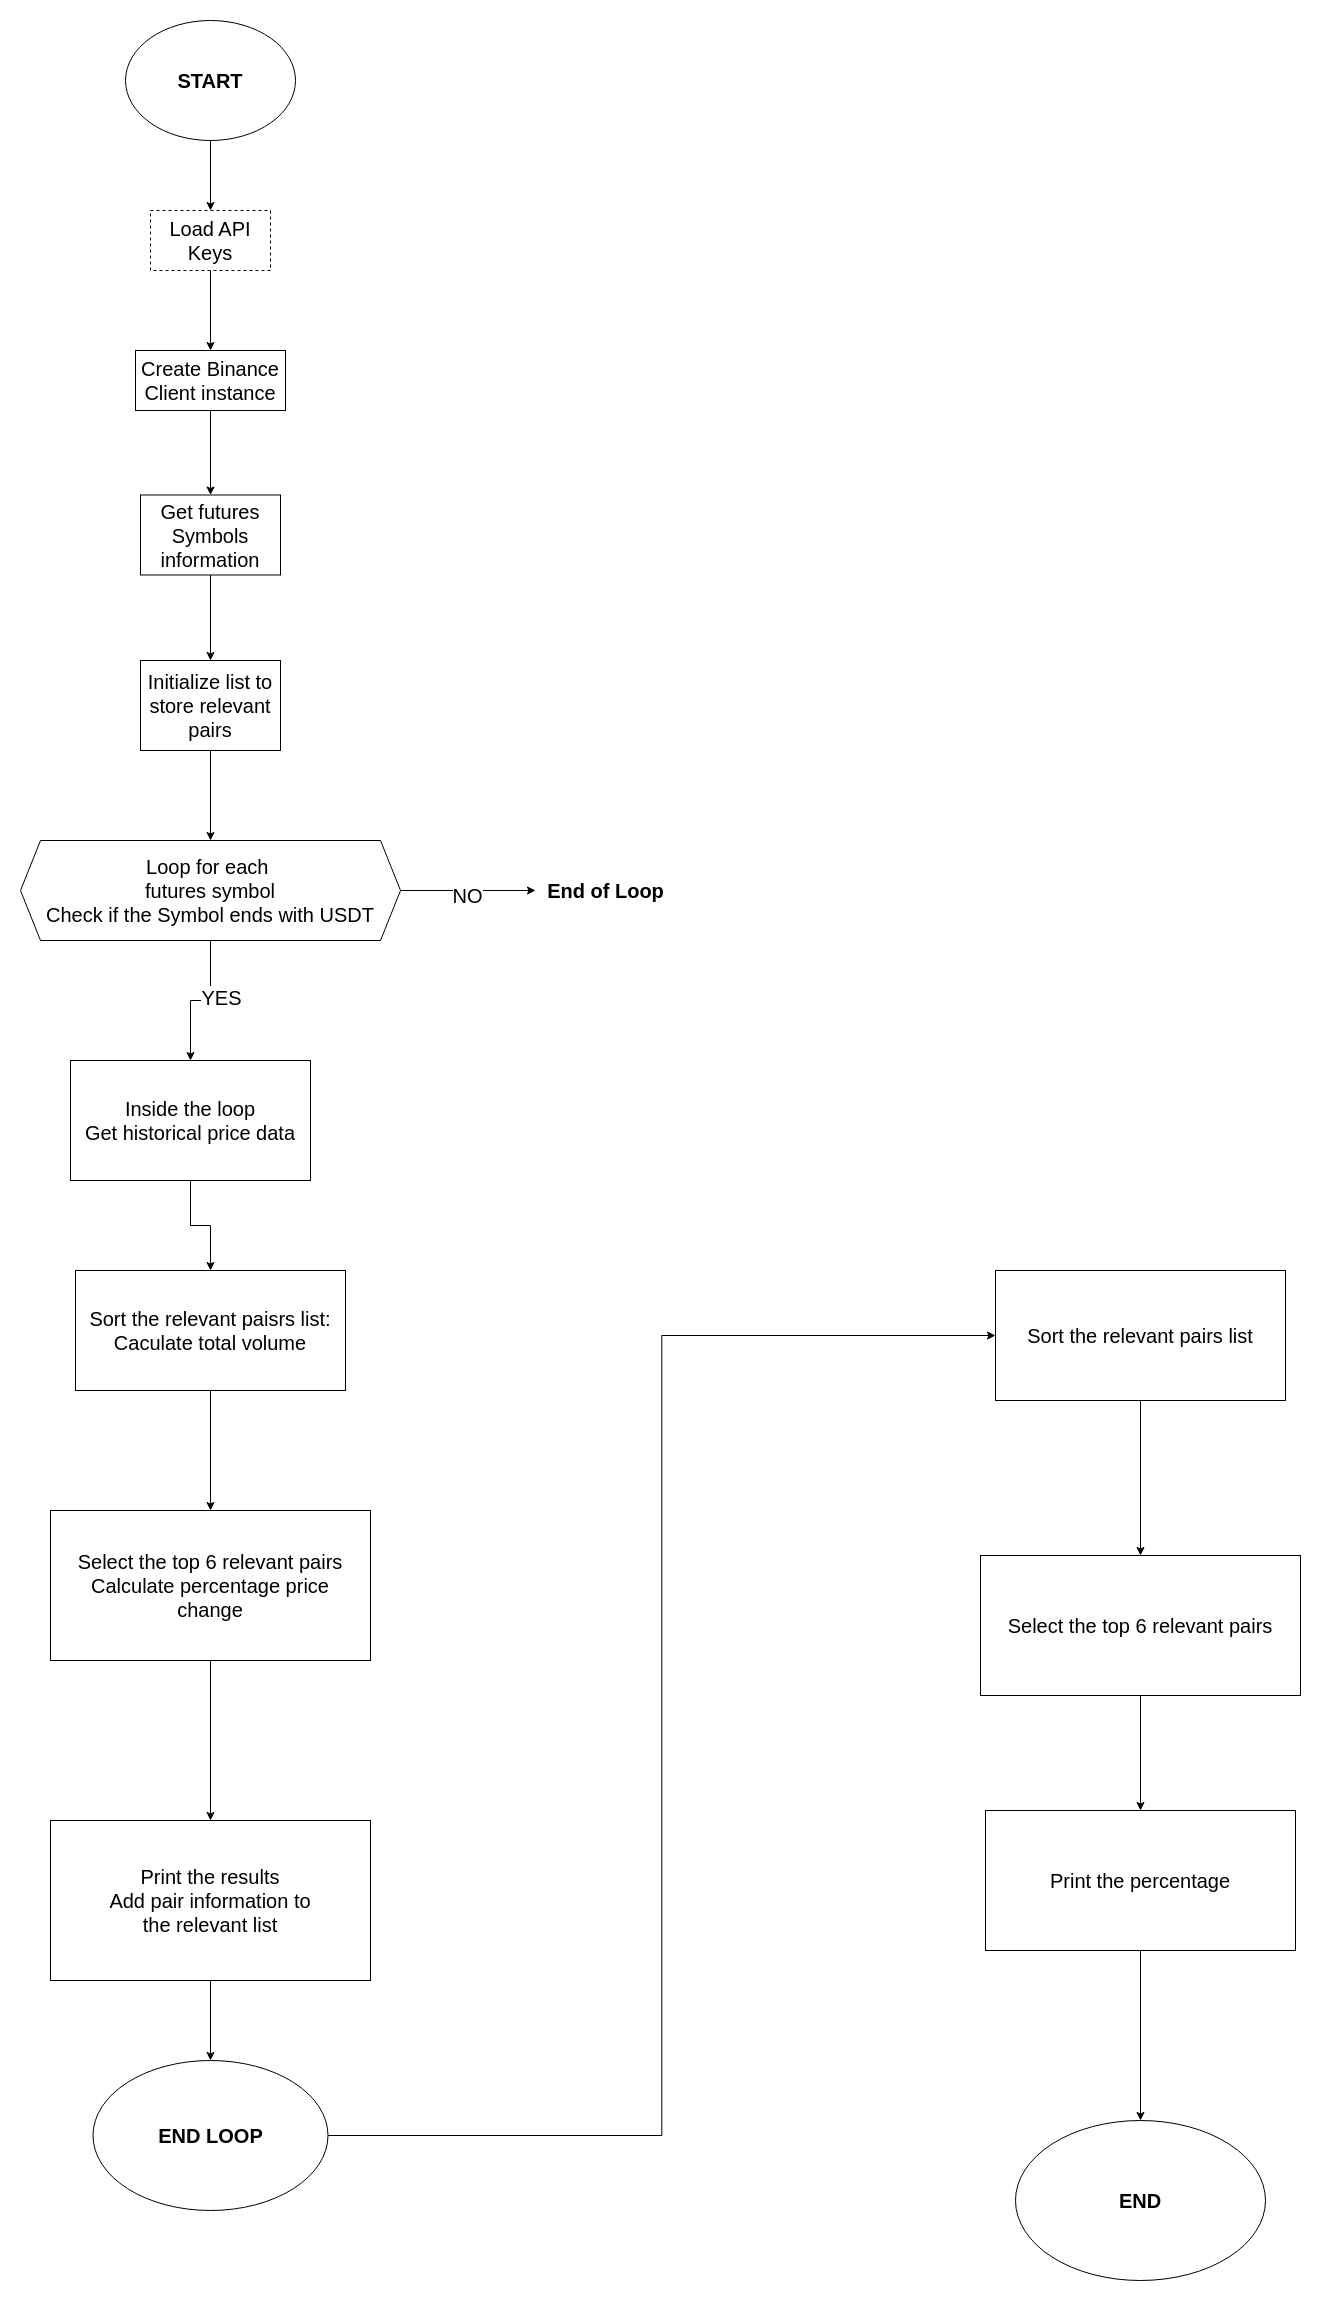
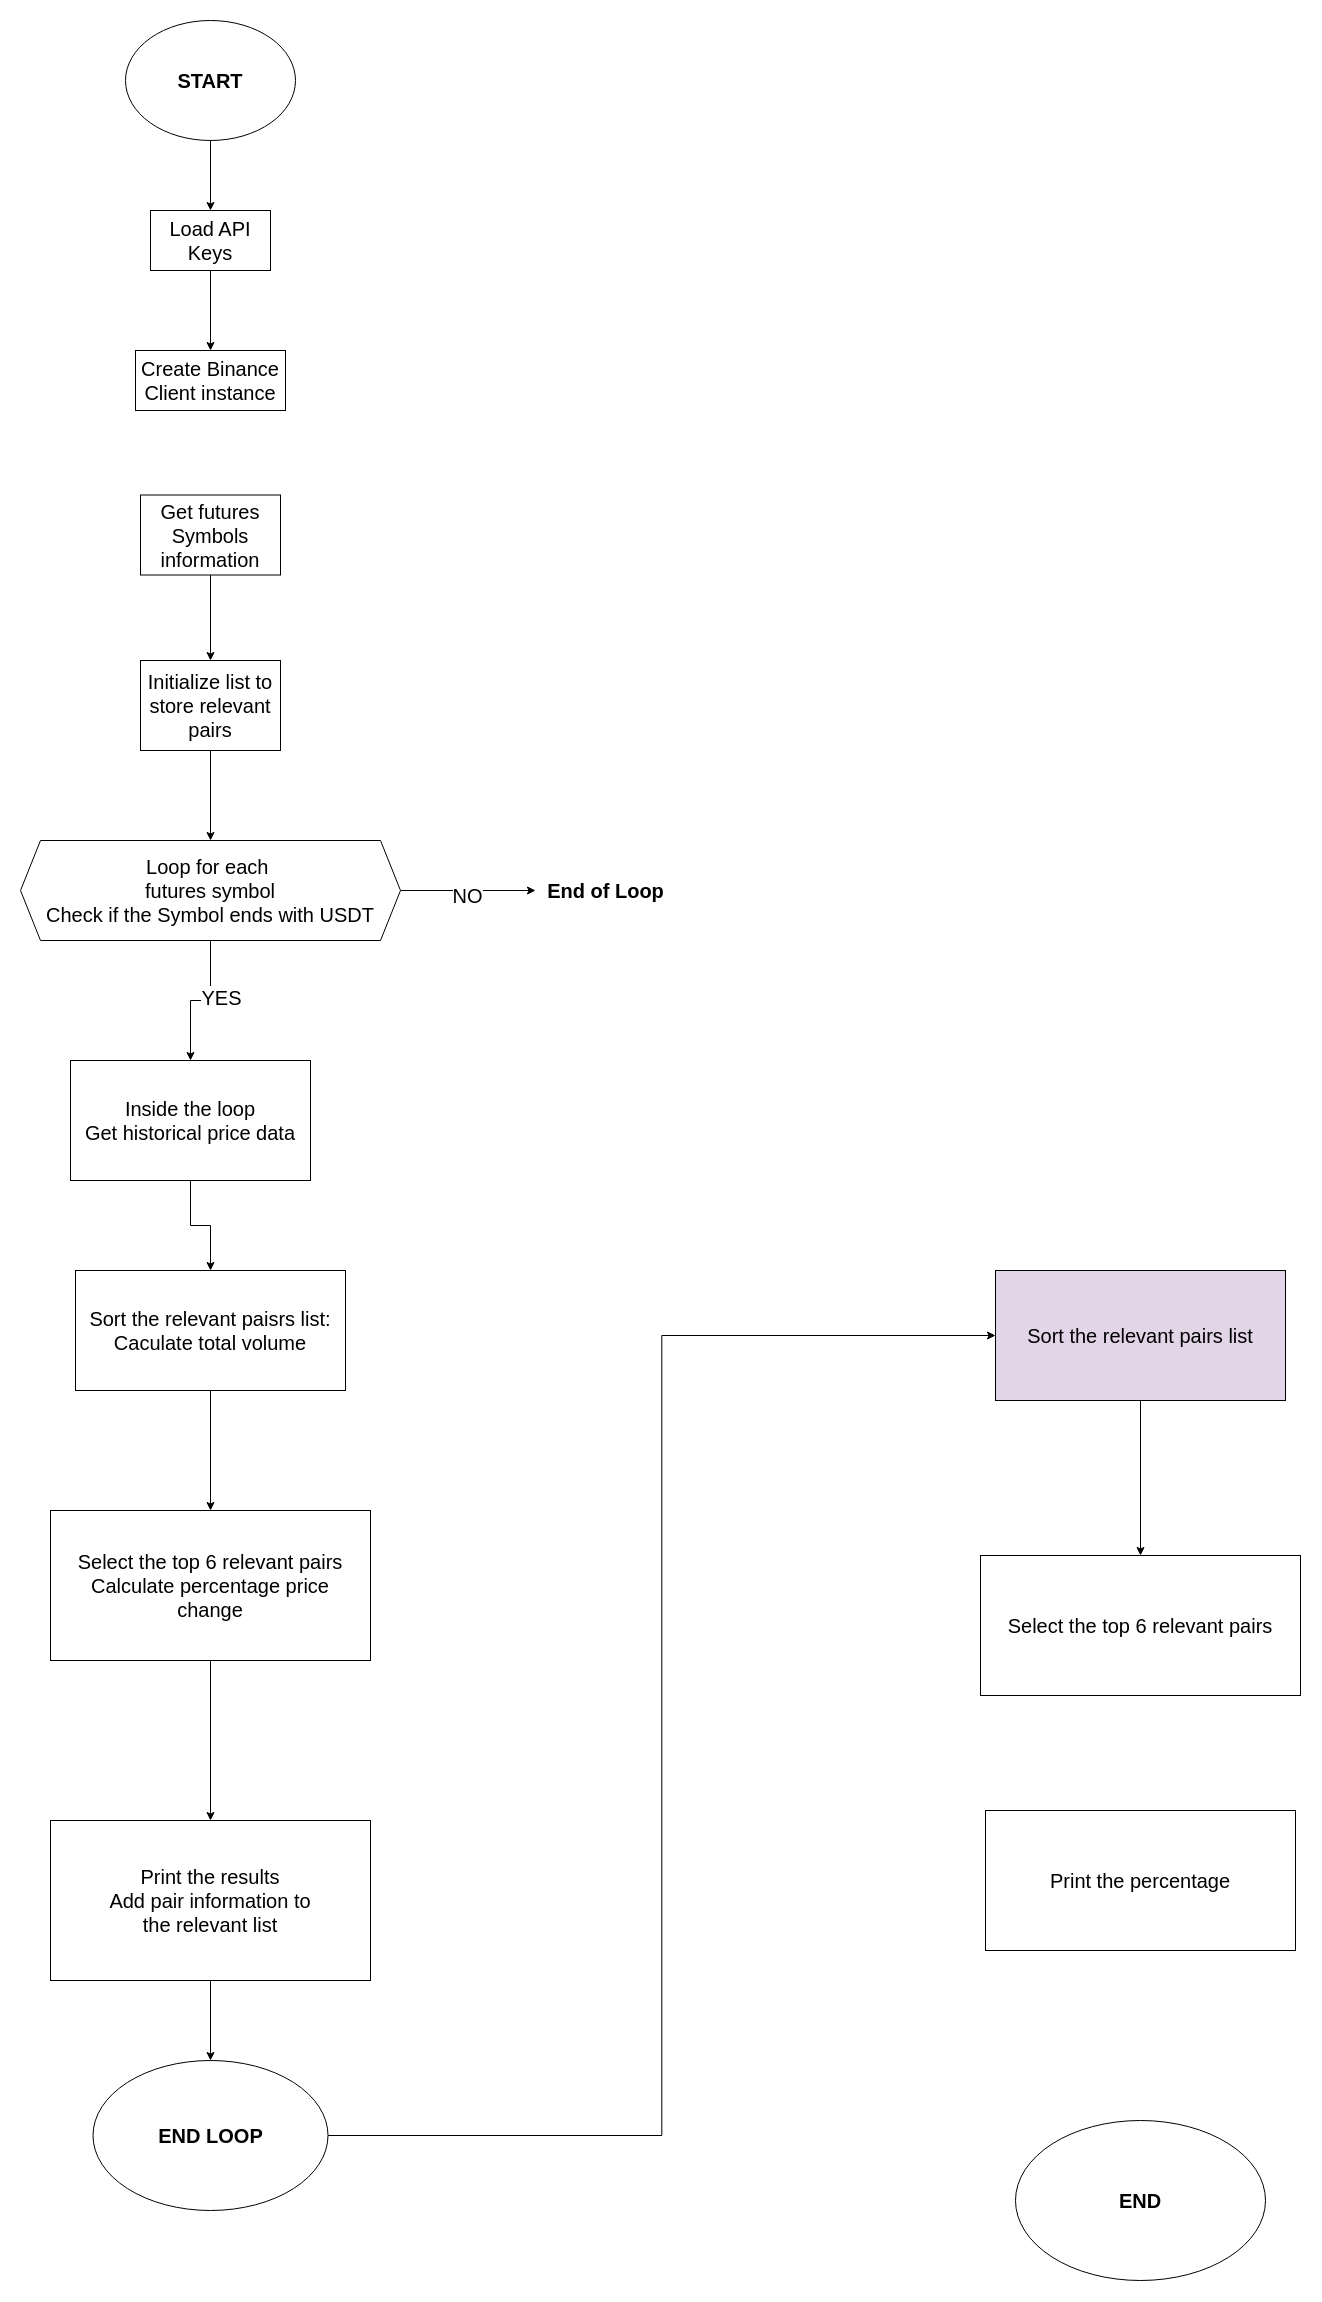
node "Load API Keys": style dashed -> solid
edge "Create Binance Client instance" -> "Get futures Symbols information": removed
node "Sort the relevant pairs list": fillcolor #ffffff -> #e1d5e7
edge "Select the top 6 relevant pairs" -> "Print the percentage": removed
edge "Print the percentage" -> "END": removed
